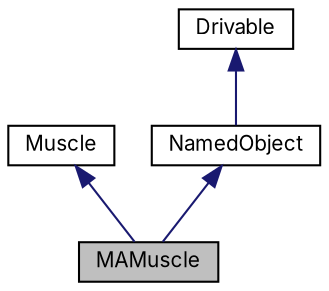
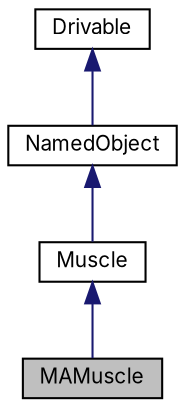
edge "MAMuscle" -> "NamedObject": now "Muscle" -> "NamedObject"
